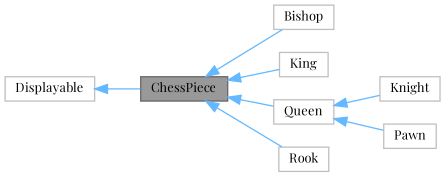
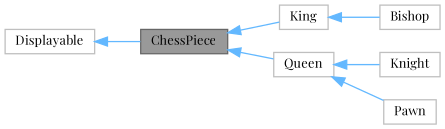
edge "Bishop" -> "ChessPiece": now "Bishop" -> "King"
node "Rook": removed
